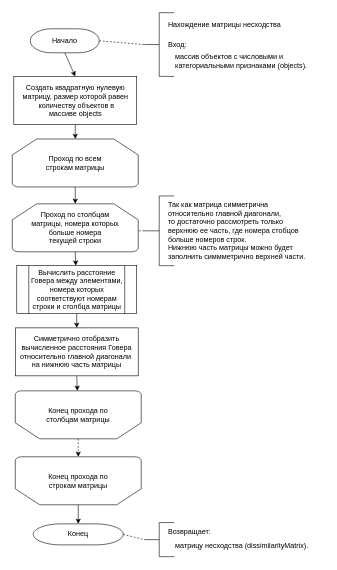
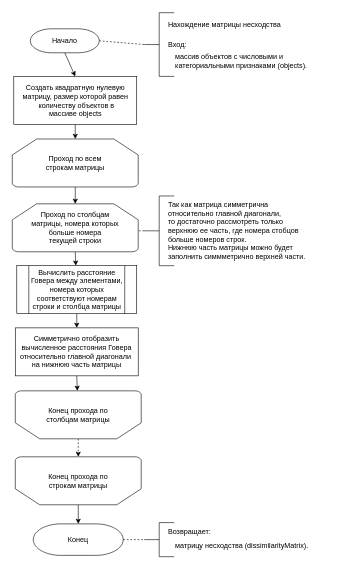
node "Конец": size 90x21 -> 90x32
